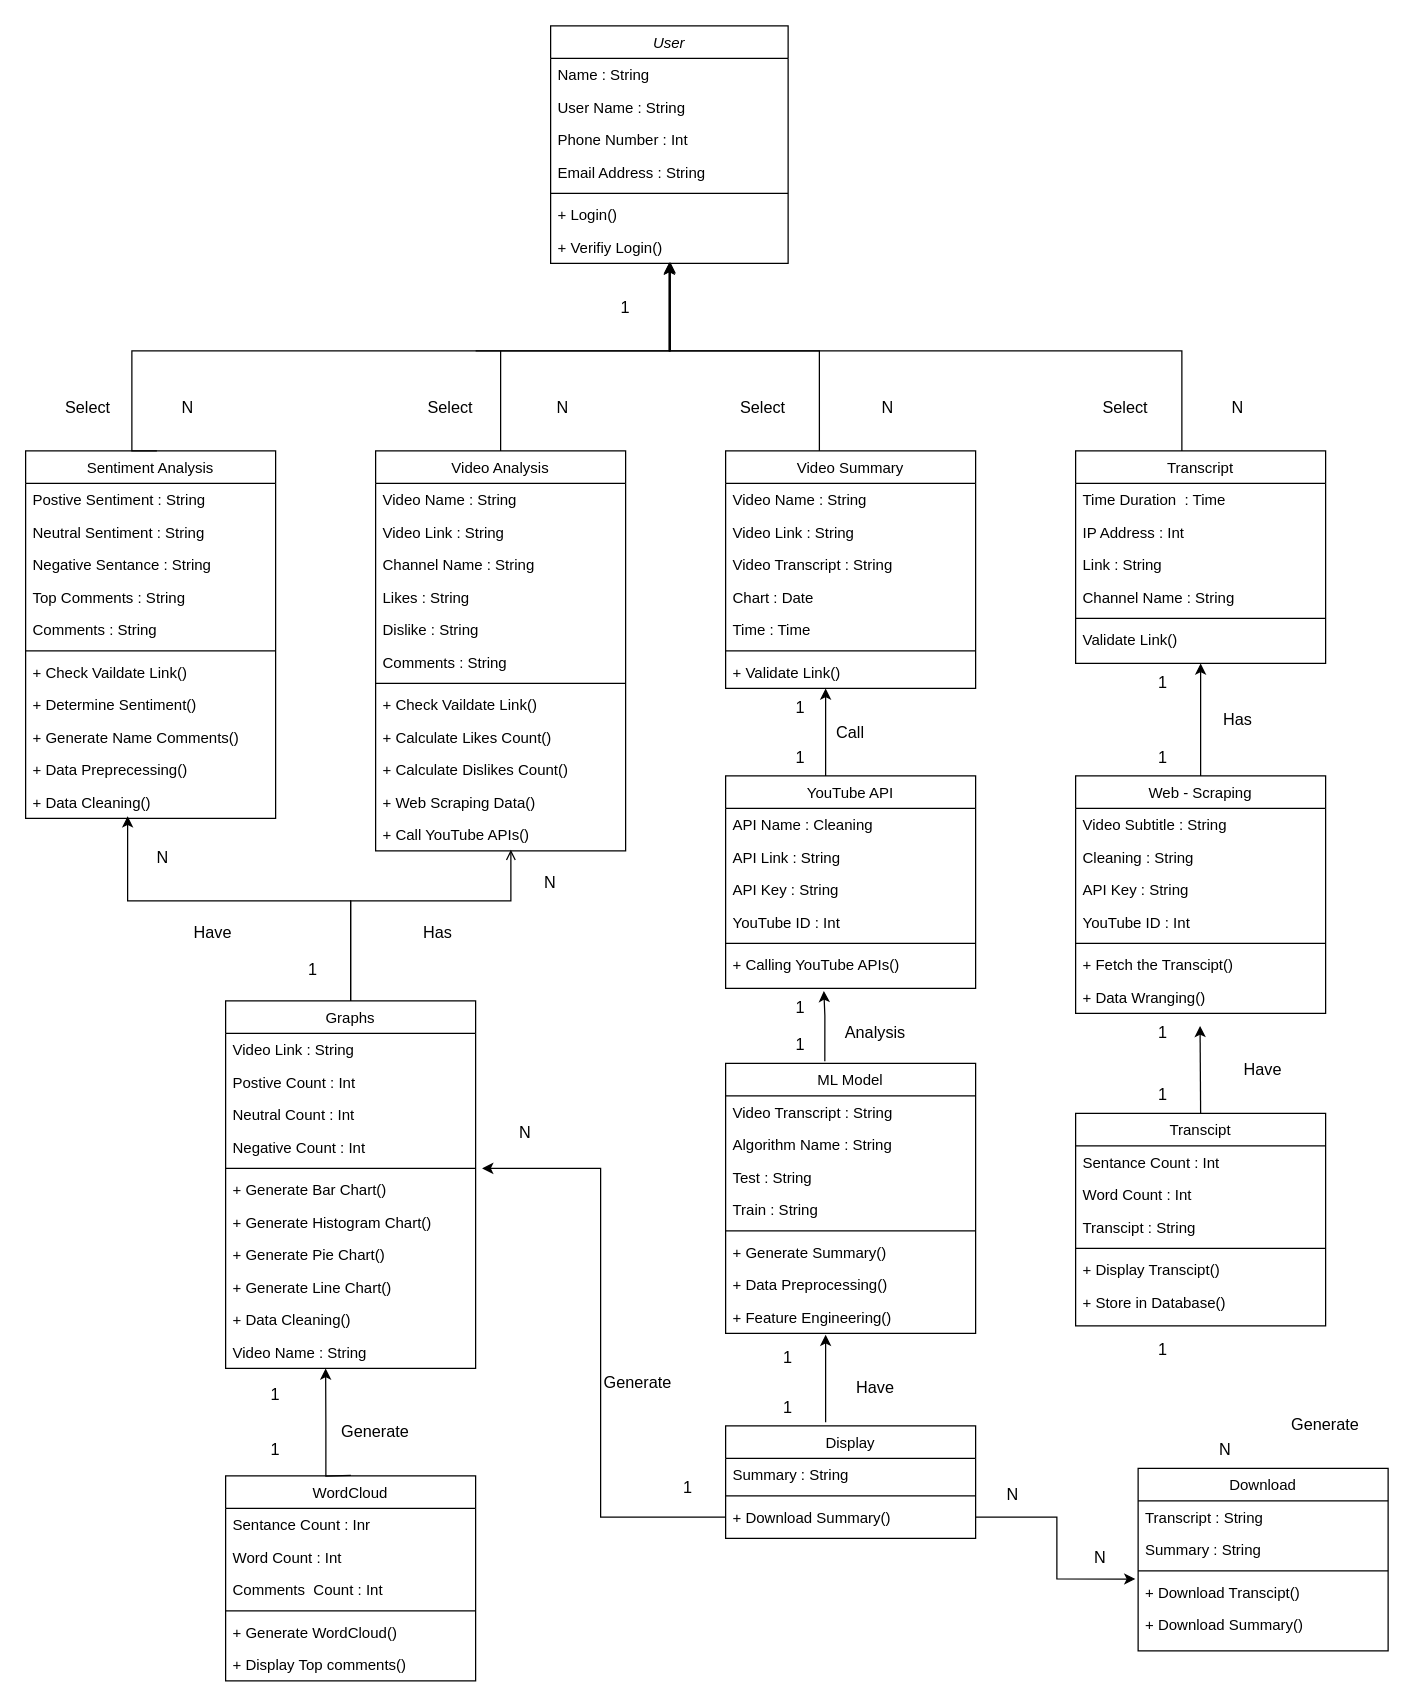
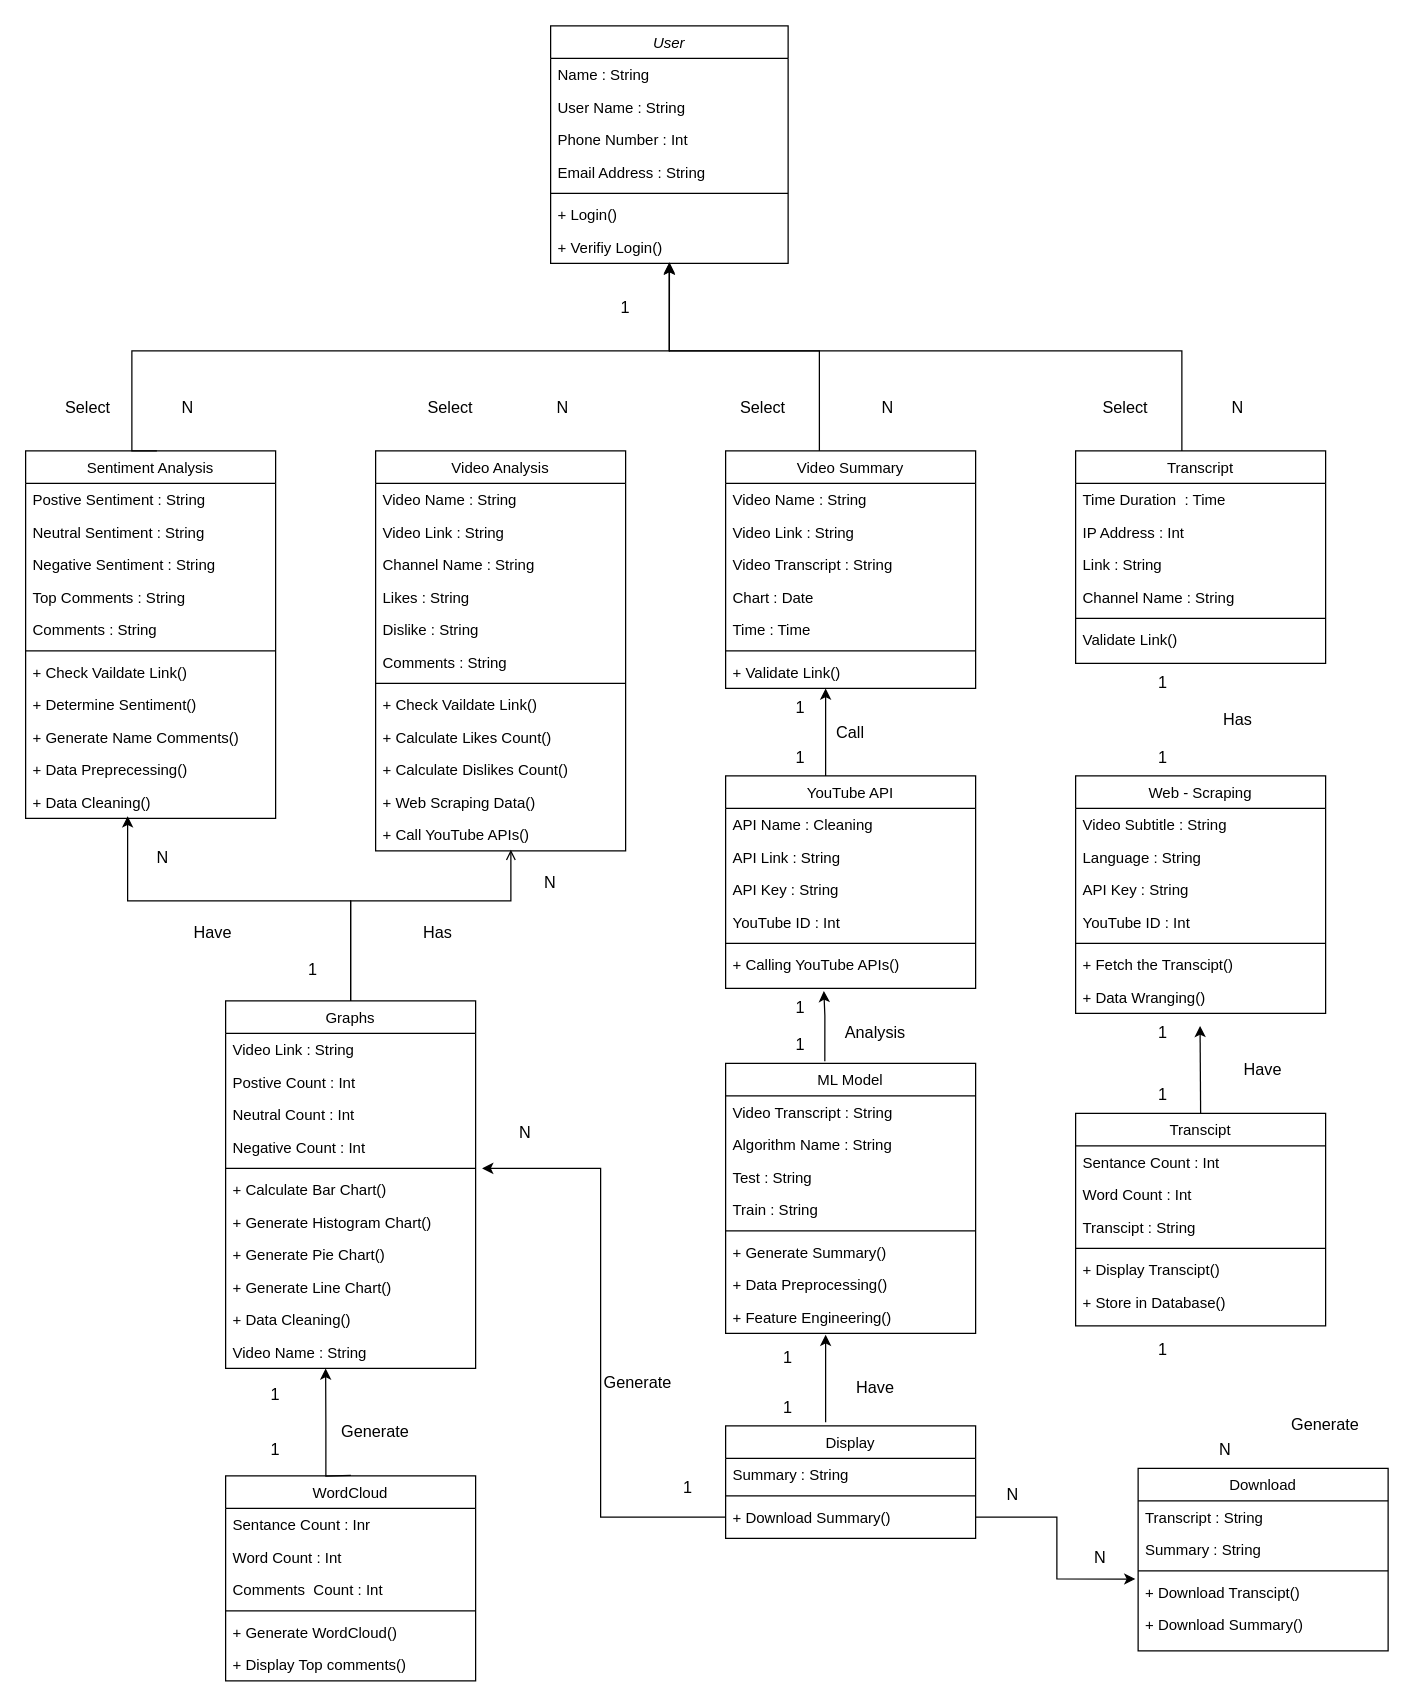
edge "Video Analysis" -> "+ Verifiy Login()": removed
node "Negative Sentance : String": label "Negative Sentance : String" -> "Negative Sentiment : String"
edge "Web - Scraping" -> "Transcript": removed
node "Cleaning : String": label "Cleaning : String" -> "Language : String"
node "+ Generate Bar Chart()": label "+ Generate Bar Chart()" -> "+ Calculate Bar Chart()"
